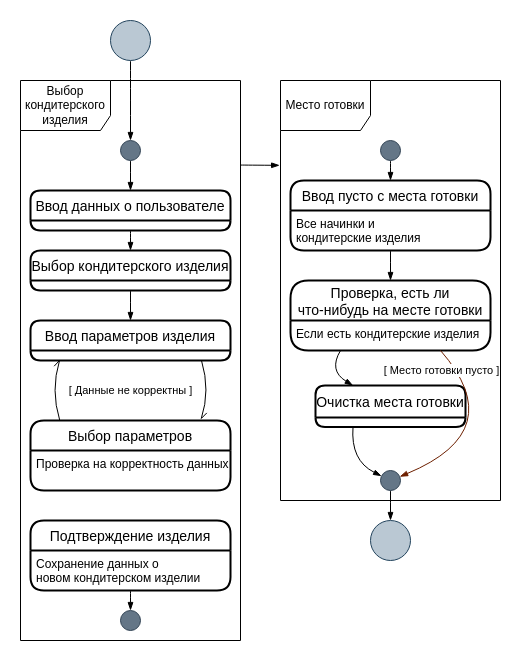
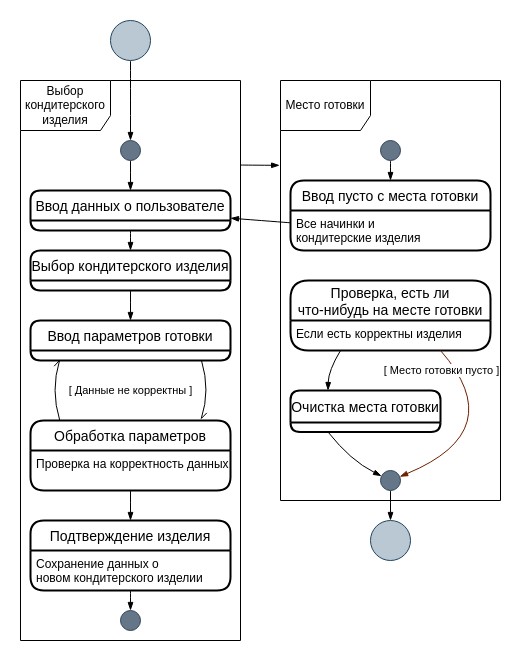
edge "Все начинки и кондитерские изделия" -> "Проверка, есть ли что-нибудь на месте готовки": now "Все начинки и кондитерские изделия" -> "Ввод данных о пользователе"
node "Если есть кондитерские изделия": label "Если есть кондитерские изделия" -> "Если есть корректны изделия"
node "Ввод параметров изделия": label "Ввод параметров изделия" -> "Ввод параметров готовки"
node "Очистка места готовки": moved (391, 406) -> (366, 411)
node "Выбор параметров": label "Выбор параметров" -> "Обработка параметров"
edge "Проверка на корректность данных" -> "Подтверждение изделия": added
node "Сохранение данных о новом кондитерском изделии": label "Сохранение данных о новом кондитерском изделии" -> "Сохранение данных о новом кондитерского изделии"
